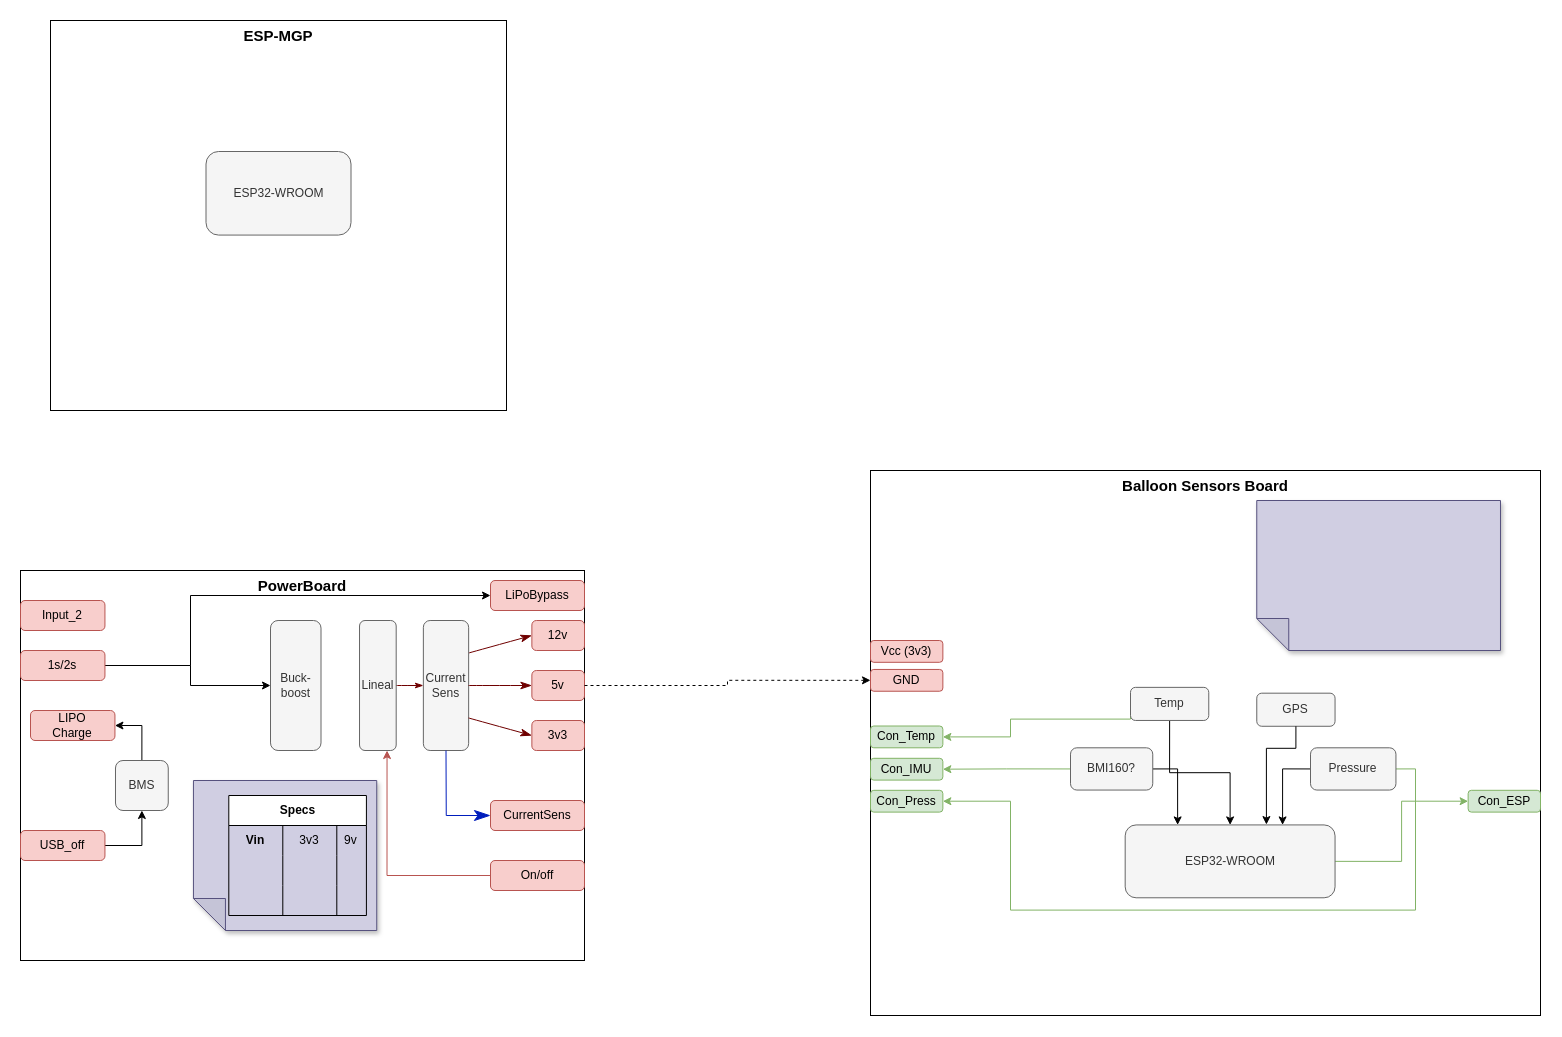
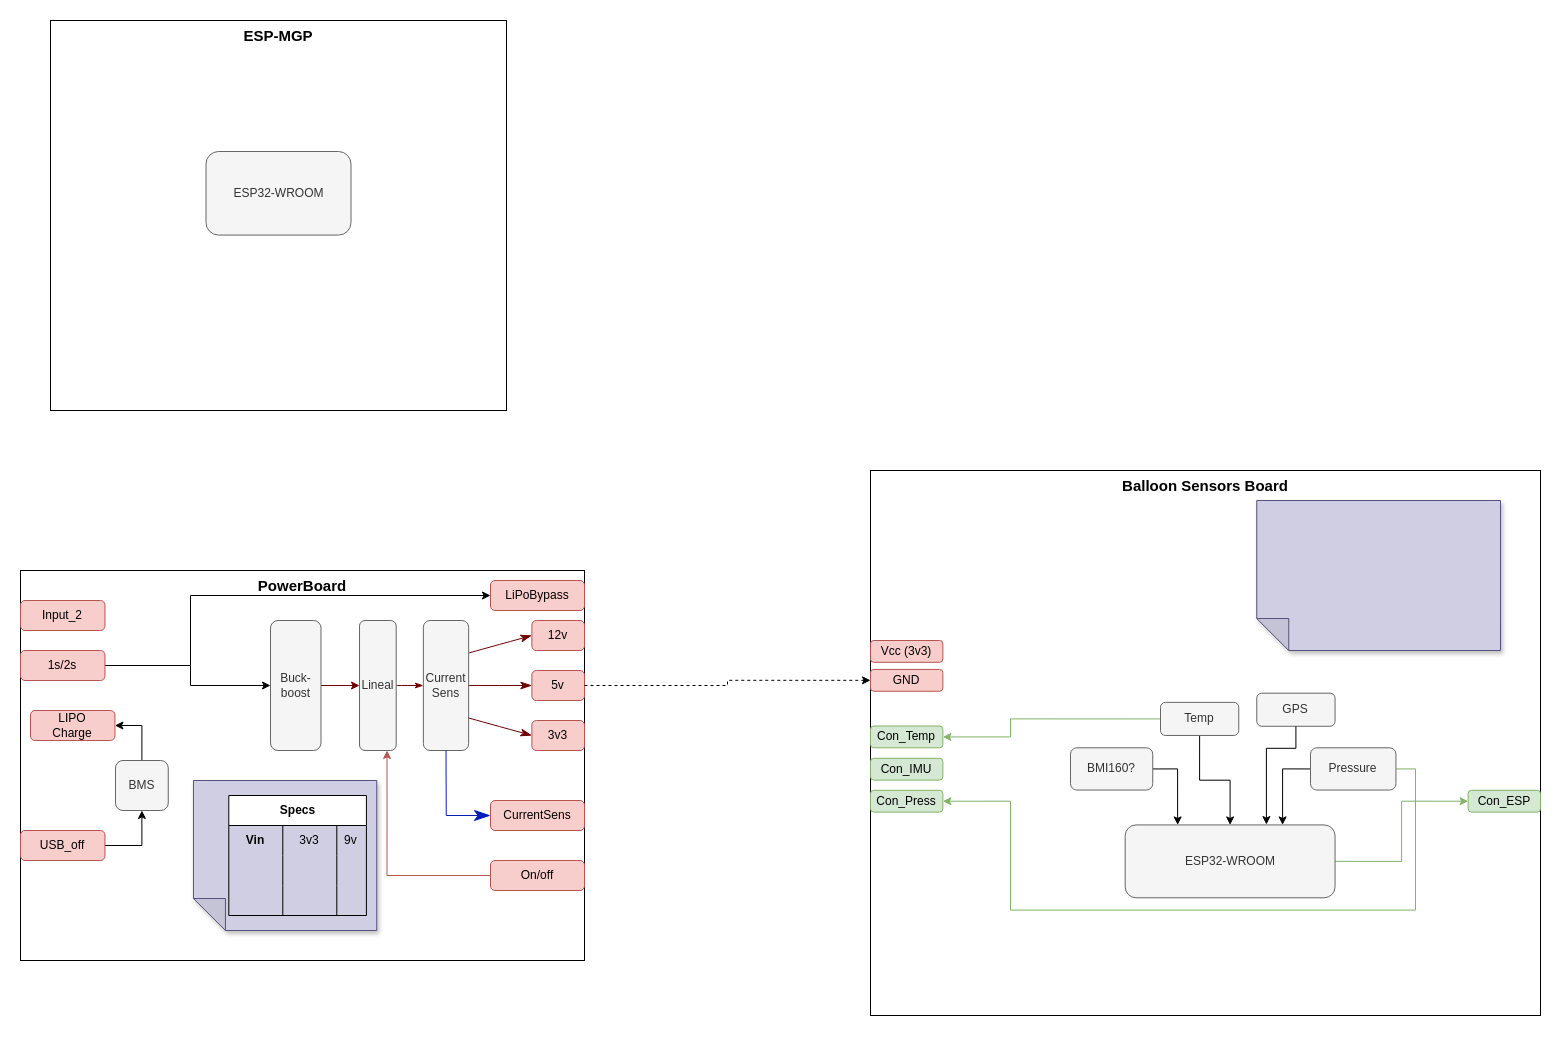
edge "Buck-boost" -> "Lineal": added
node "Temp": moved (1170, 704) -> (1200, 719)
edge "BMI160?" -> "Con_IMU": removed
